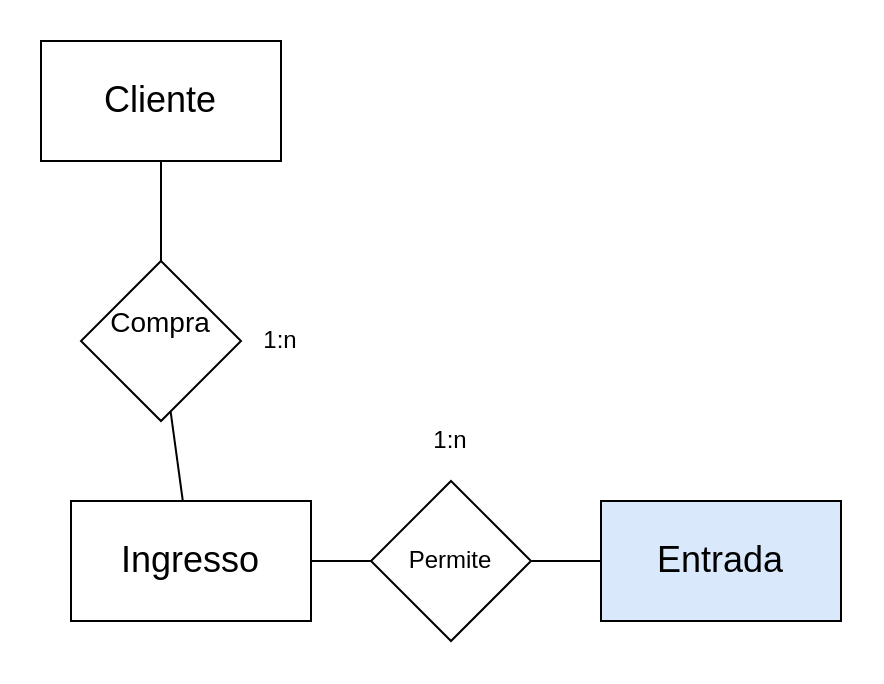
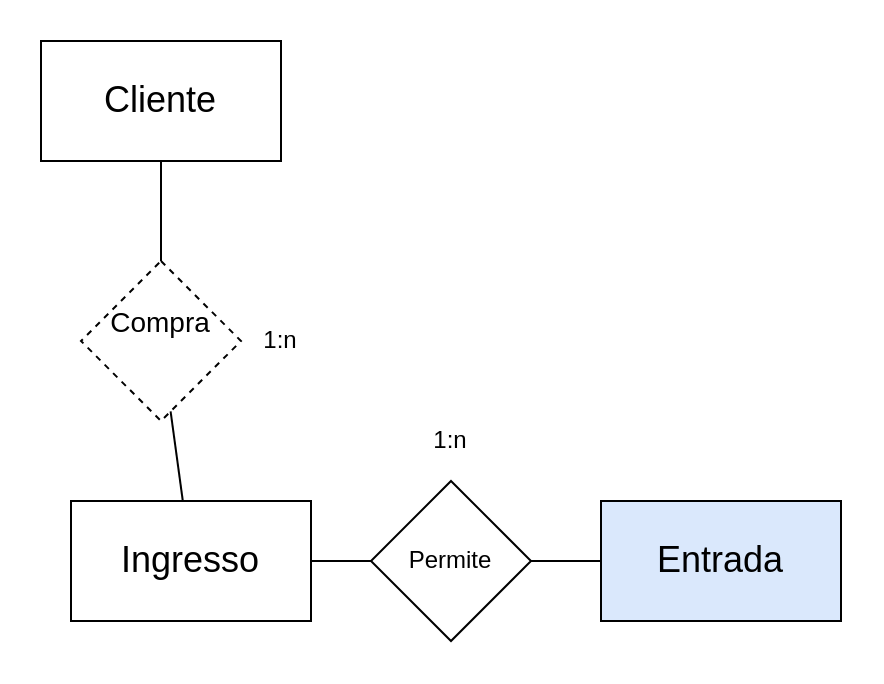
node "Compra": style solid -> dashed
